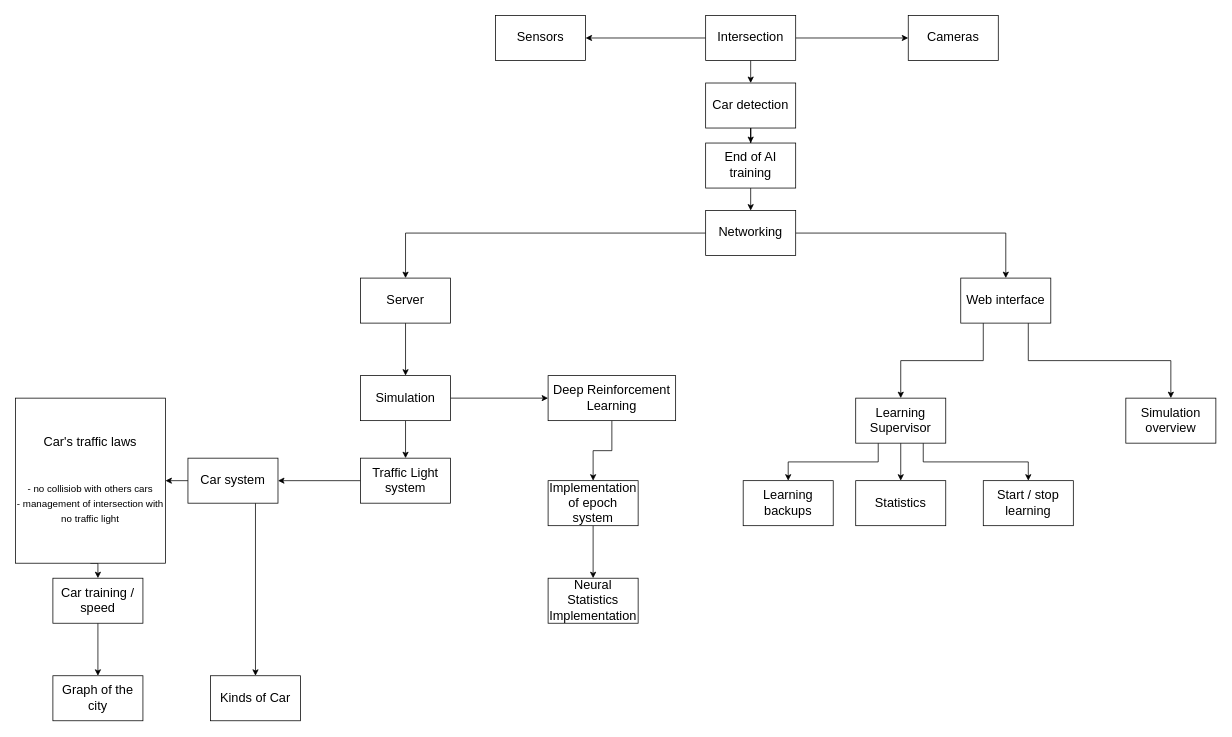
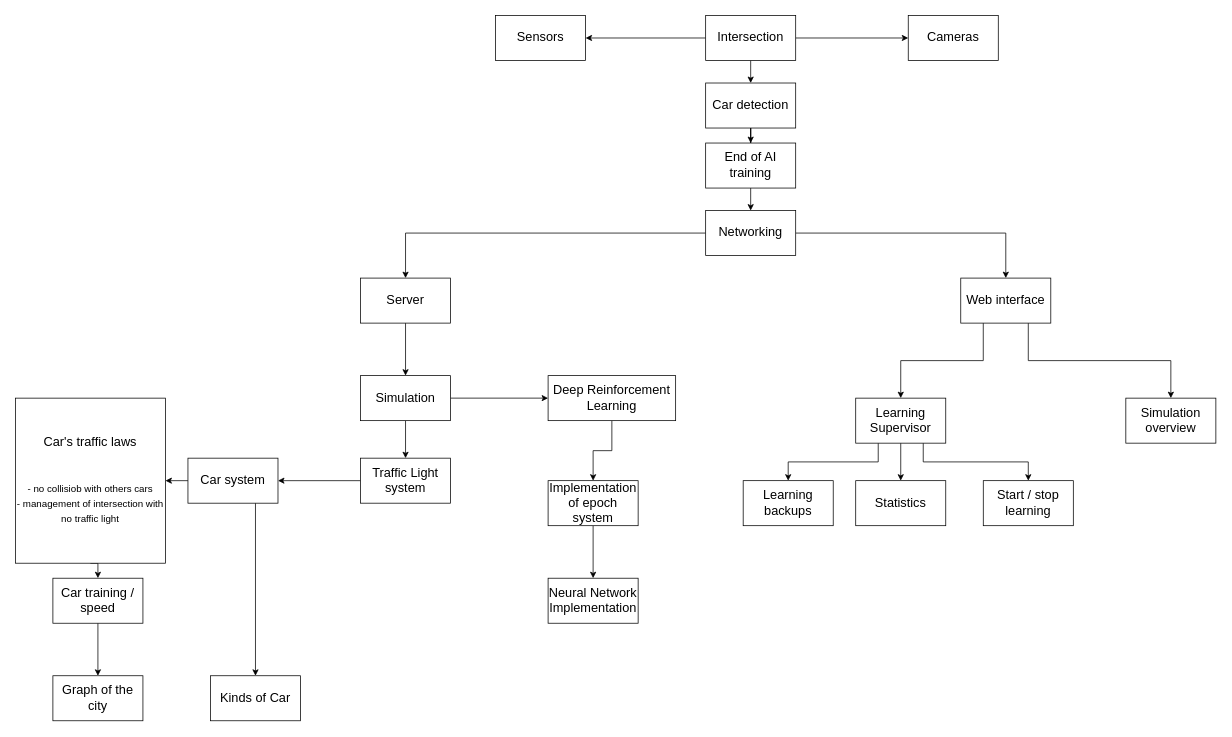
node "Neural Statistics Implementation": label "Neural Statistics Implementation" -> "Neural Network Implementation"
